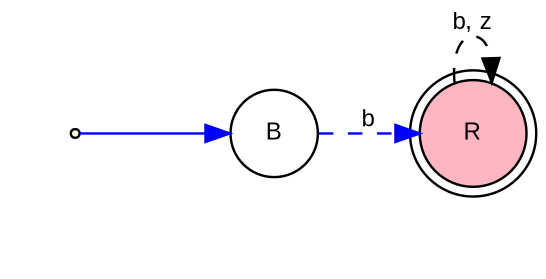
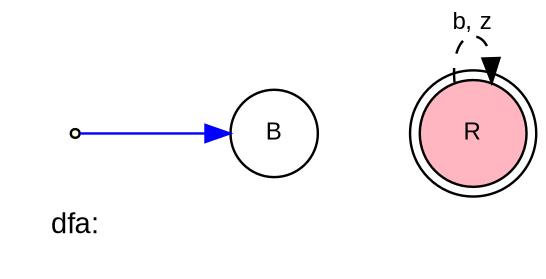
edge "B" -> "R": removed, label "b"
node "dfa:": added
